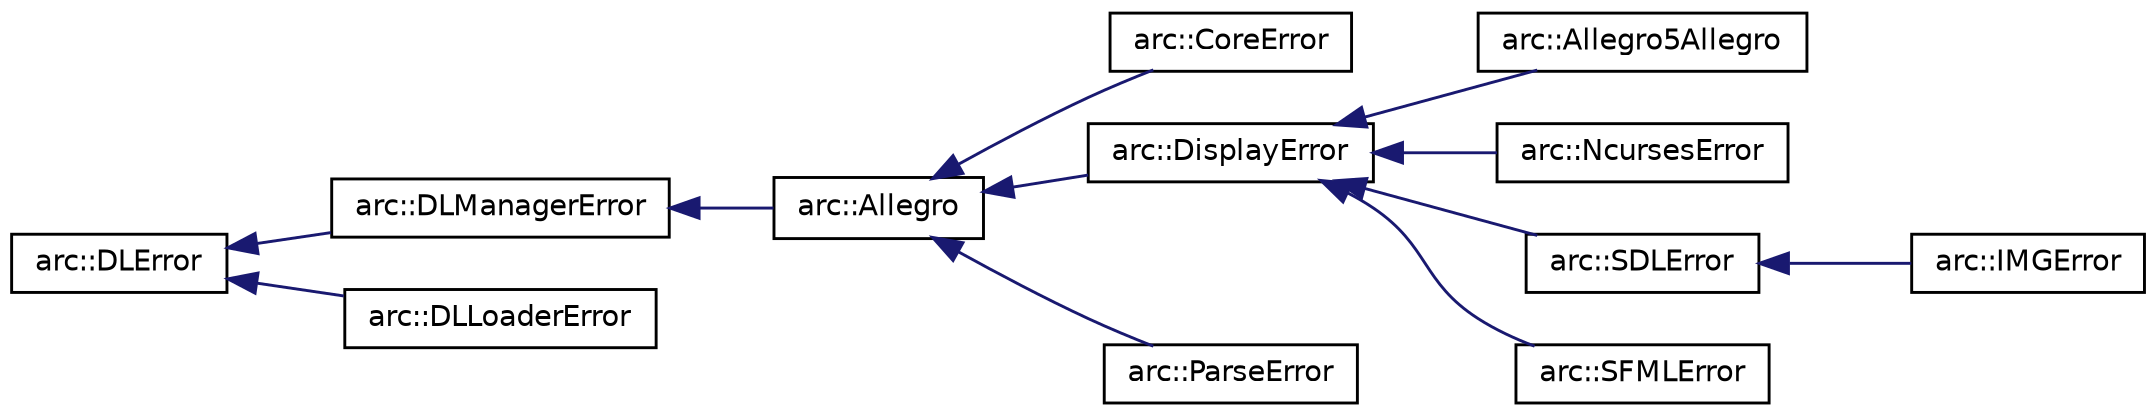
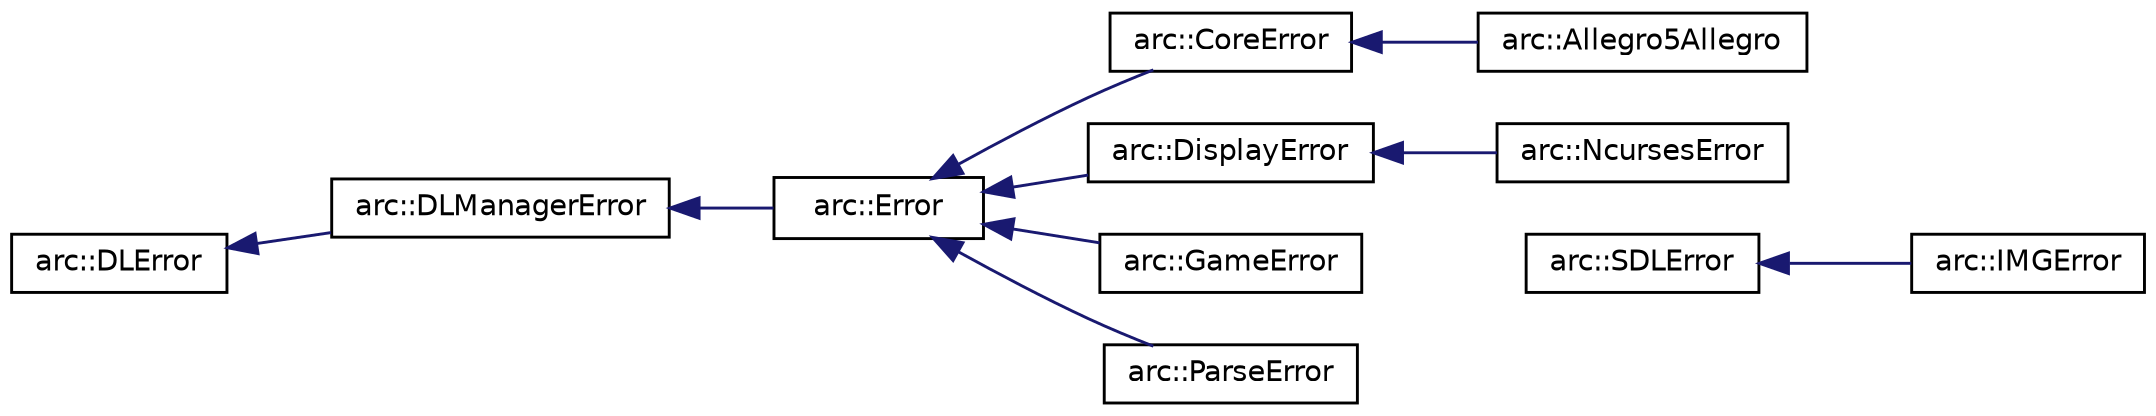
edge "arc::Allegro5Allegro" -> "arc::DisplayError": now "arc::Allegro5Allegro" -> "arc::CoreError"
node "arc::Allegro": label "arc::Allegro" -> "arc::Error"
edge "arc::SDLError" -> "arc::DisplayError": removed
node "arc::GameError": added
node "arc::DLLoaderError": removed
node "arc::SFMLError": removed
